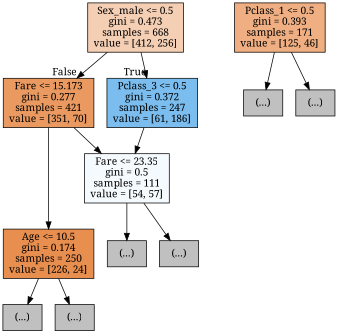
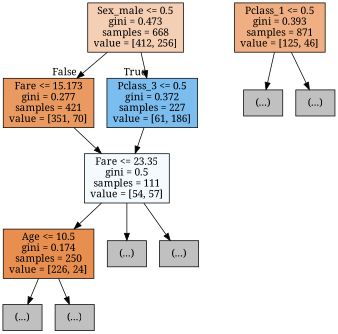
node "Pclass_1 <= 0.5 gini = 0.393 samples = 171 value = [125, 46]": label "Pclass_1 <= 0.5 gini = 0.393 samples = 171 value = [125, 46]" -> "Pclass_1 <= 0.5 gini = 0.393 samples = 871 value = [125, 46]"
node "Pclass_3 <= 0.5 gini = 0.372 samples = 247 value = [61, 186]": label "Pclass_3 <= 0.5 gini = 0.372 samples = 247 value = [61, 186]" -> "Pclass_3 <= 0.5 gini = 0.372 samples = 227 value = [61, 186]"
edge "Fare <= 15.173 gini = 0.277 samples = 421 value = [351, 70]" -> "Age <= 10.5 gini = 0.174 samples = 250 value = [226, 24]": now "Fare <= 23.35 gini = 0.5 samples = 111 value = [54, 57]" -> "Age <= 10.5 gini = 0.174 samples = 250 value = [226, 24]"
